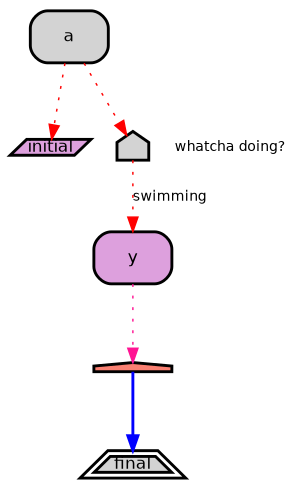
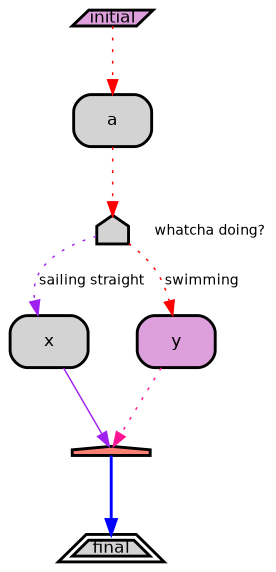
edge "a" -> "initial": reversed
node "x": added
